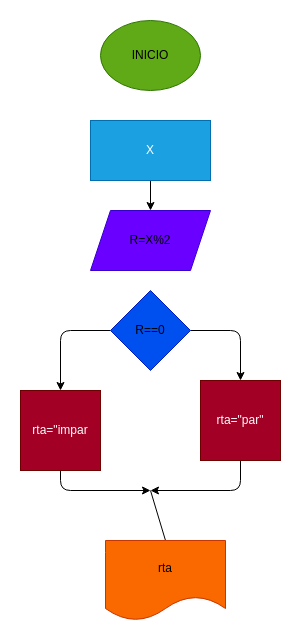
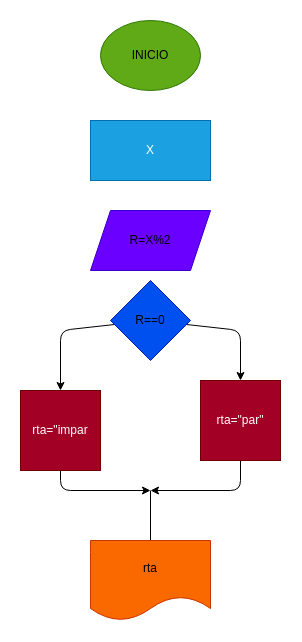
edge "X" -> "R=X%2": removed
node "R==0": moved (151, 331) -> (151, 321)
node "rta": moved (166, 581) -> (151, 581)
